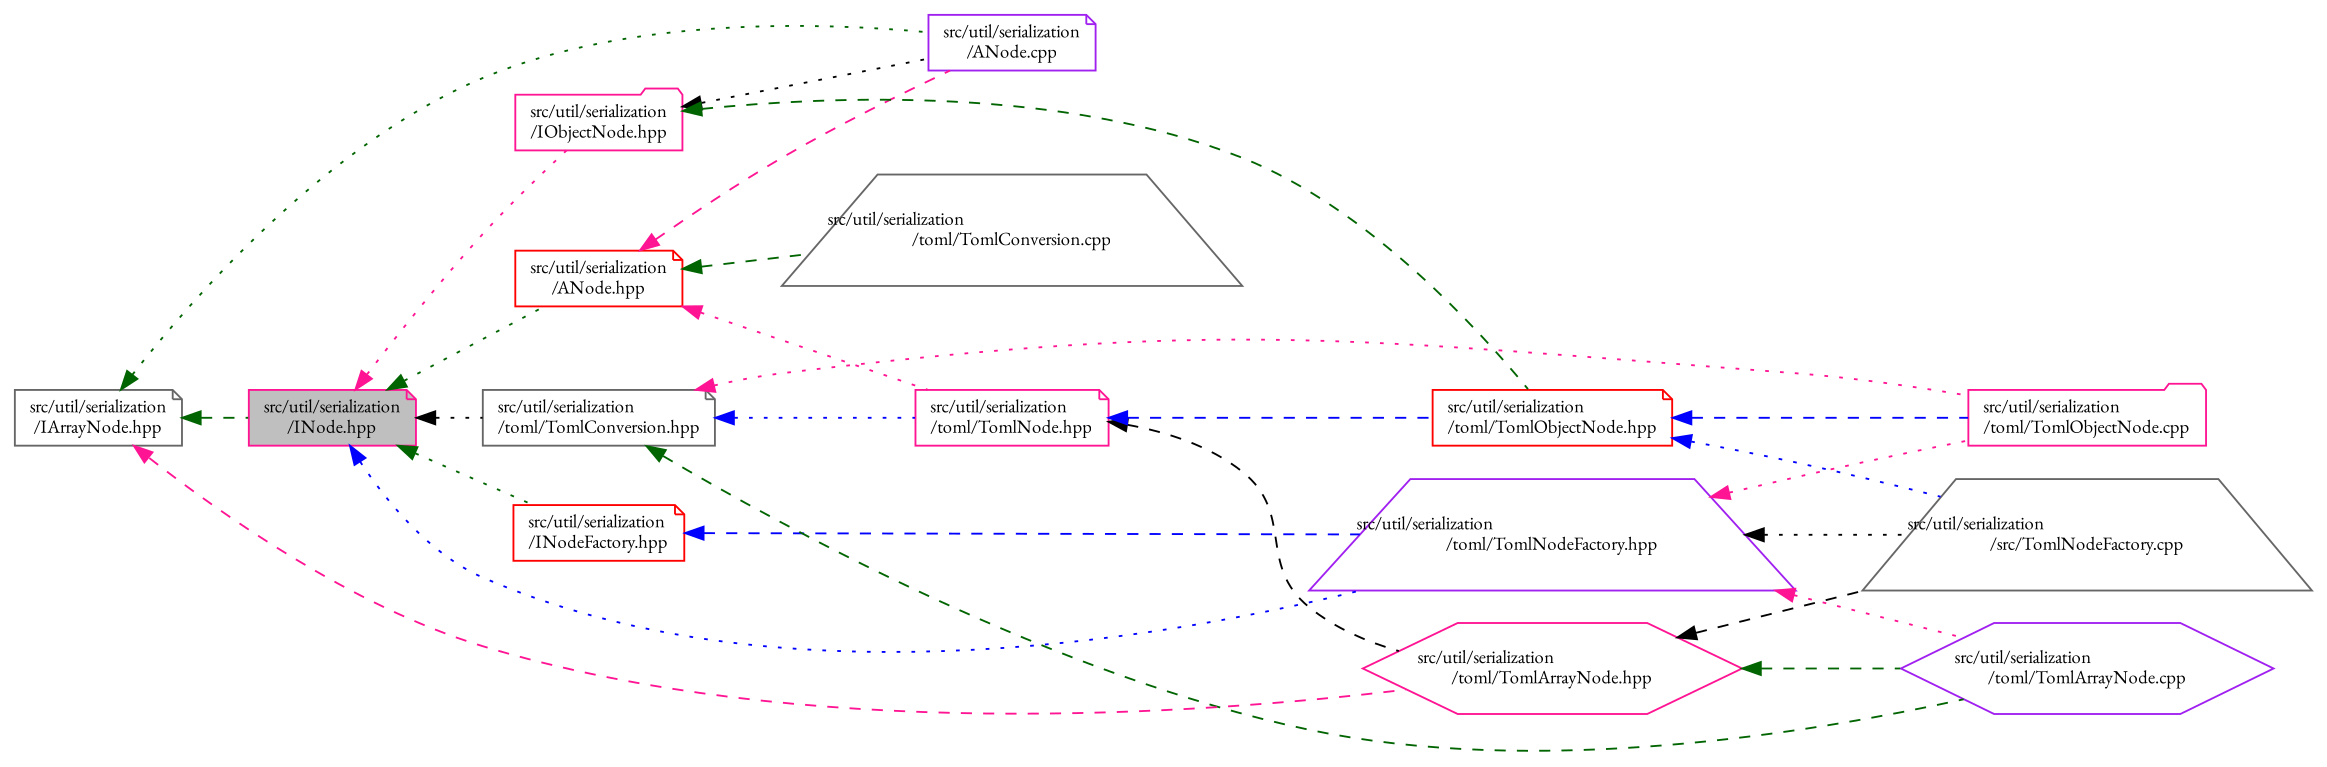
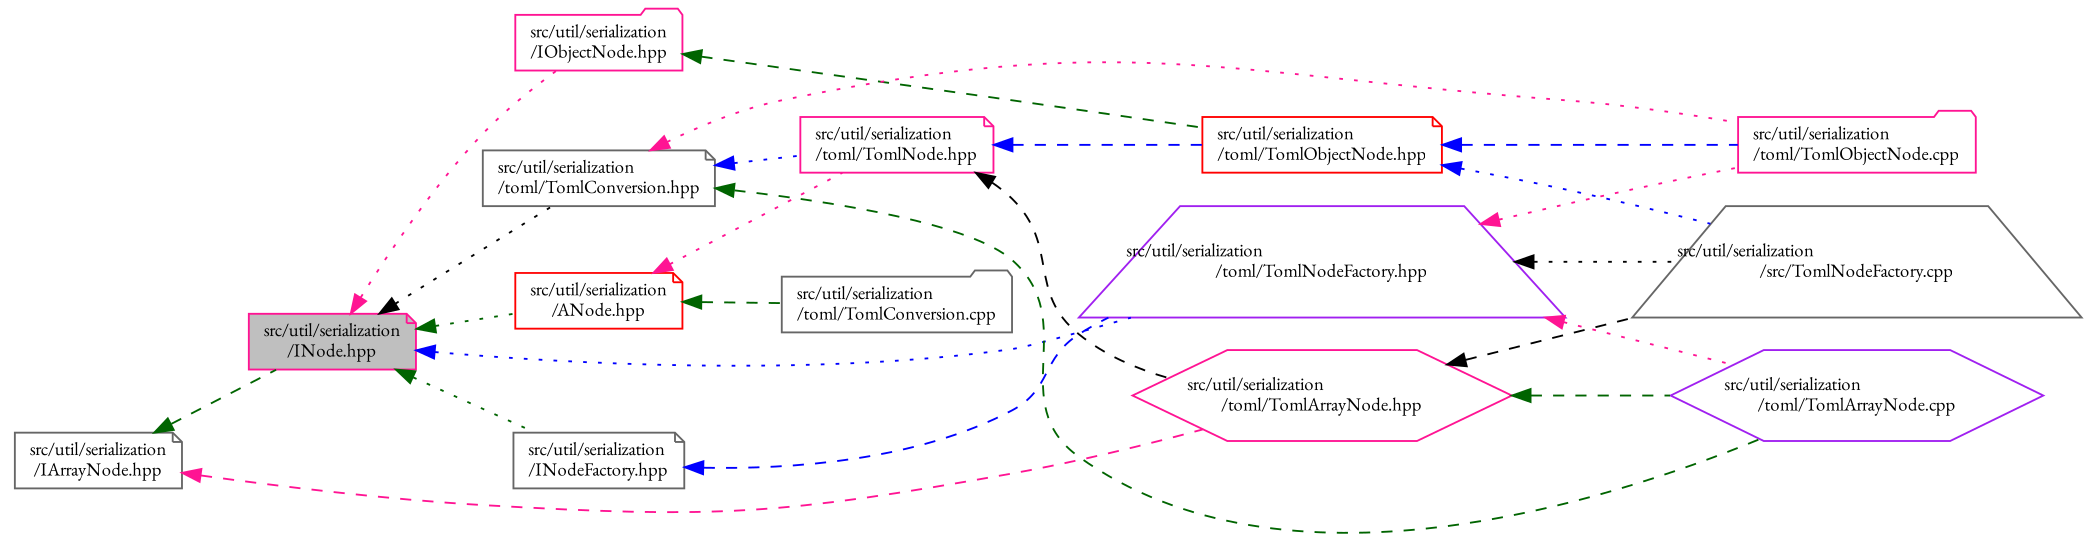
node "src/util/serialization /ANode.cpp": removed
node "src/util/serialization /toml/TomlConversion.cpp": shape trapezium -> folder
node "src/util/serialization /INodeFactory.hpp": color red -> gray40
